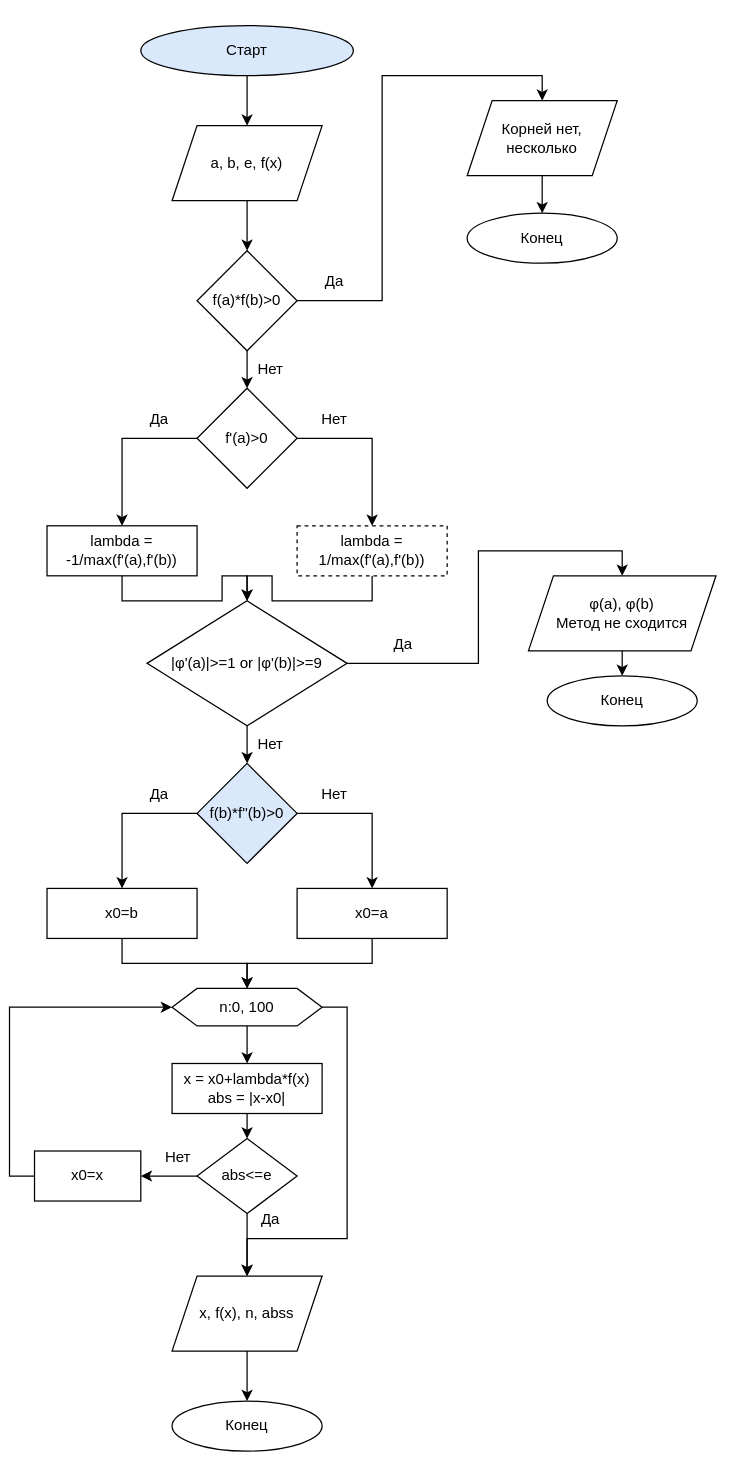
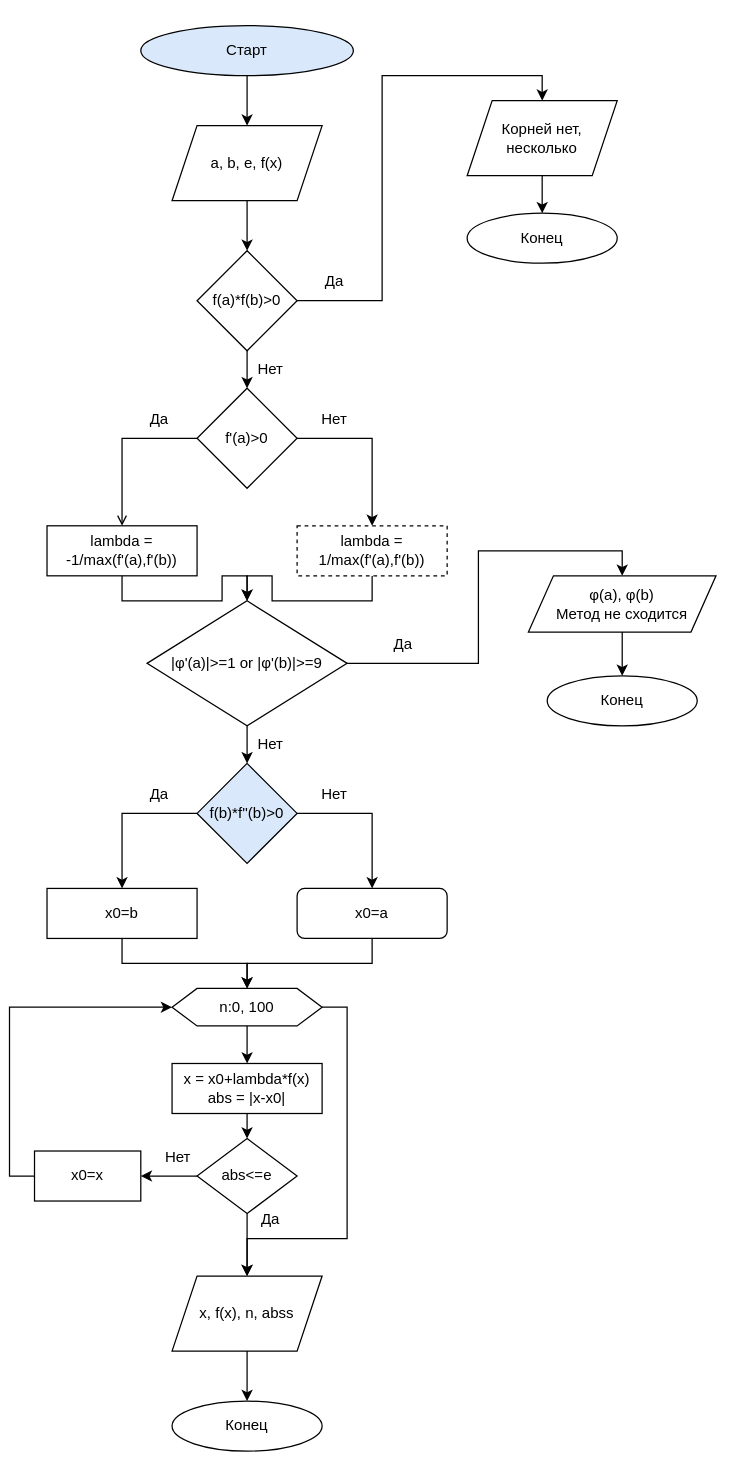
edge "f'(a)>0" -> "lambda = -1/max(f'(a),f'(b))": arrowhead classic -> open
node "φ(a), φ(b) Метод не сходится": size 188x75 -> 188x56
node "x0=a": shape rectangle -> rounded rectangle
